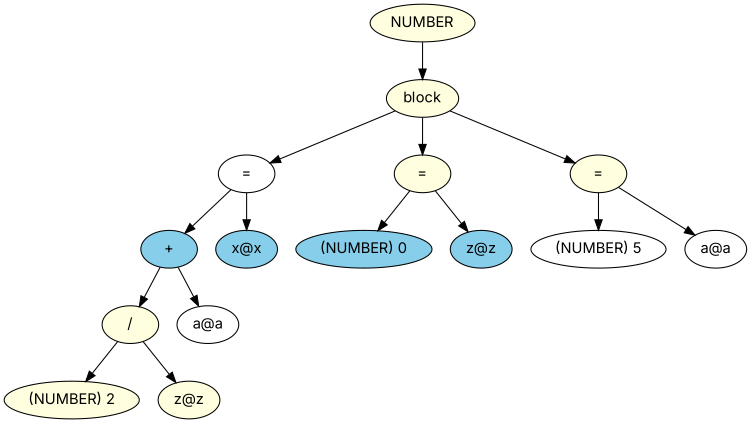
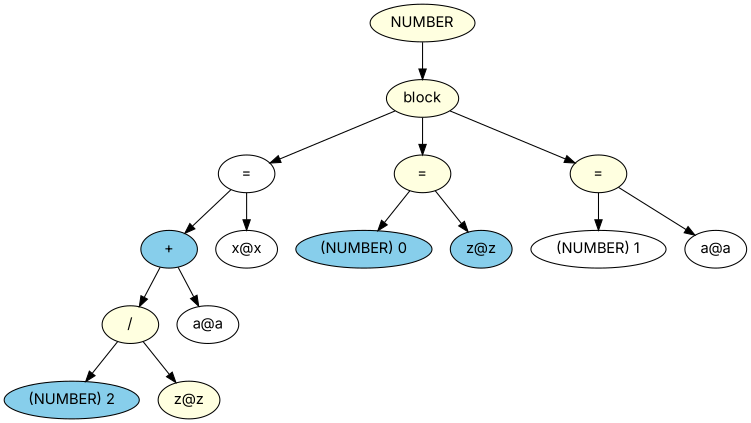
node "x@x": fillcolor skyblue -> white
node "(NUMBER) 5": label "(NUMBER) 5" -> "(NUMBER) 1"
node "(NUMBER) 2": fillcolor lightyellow -> skyblue
